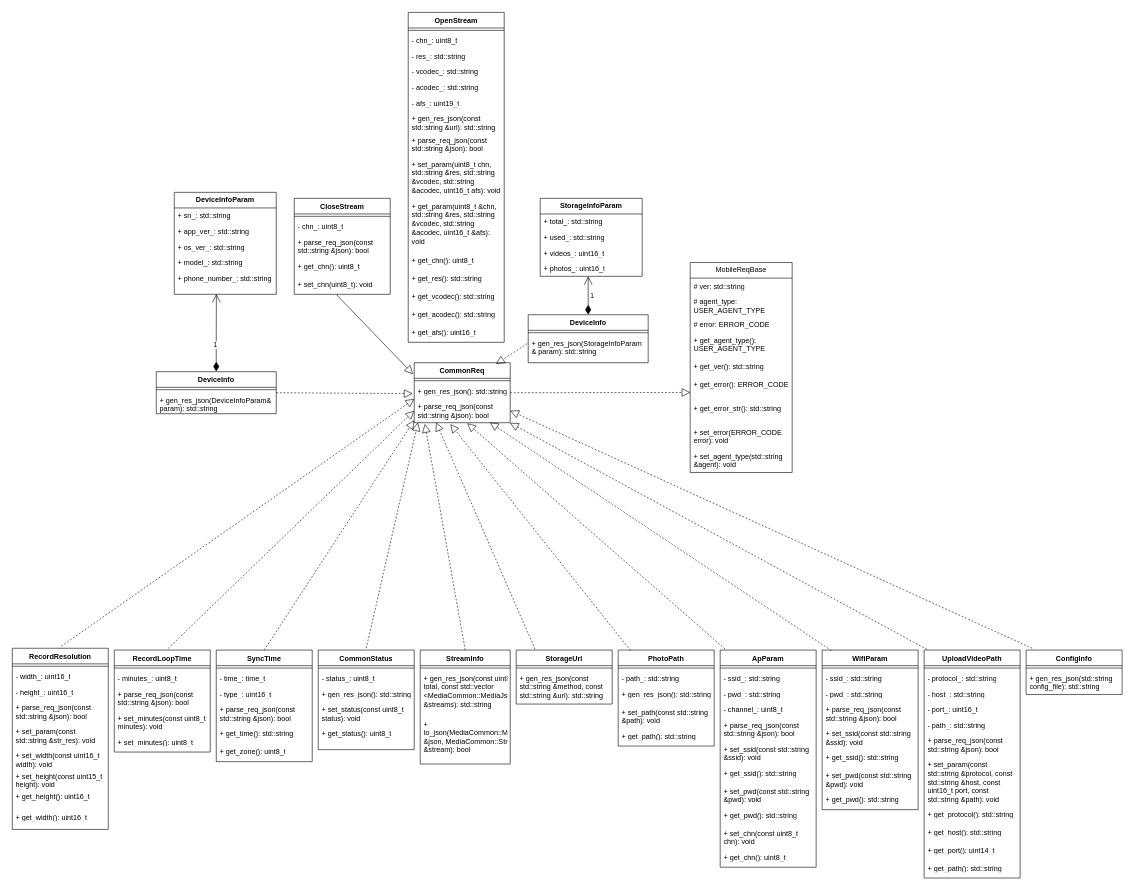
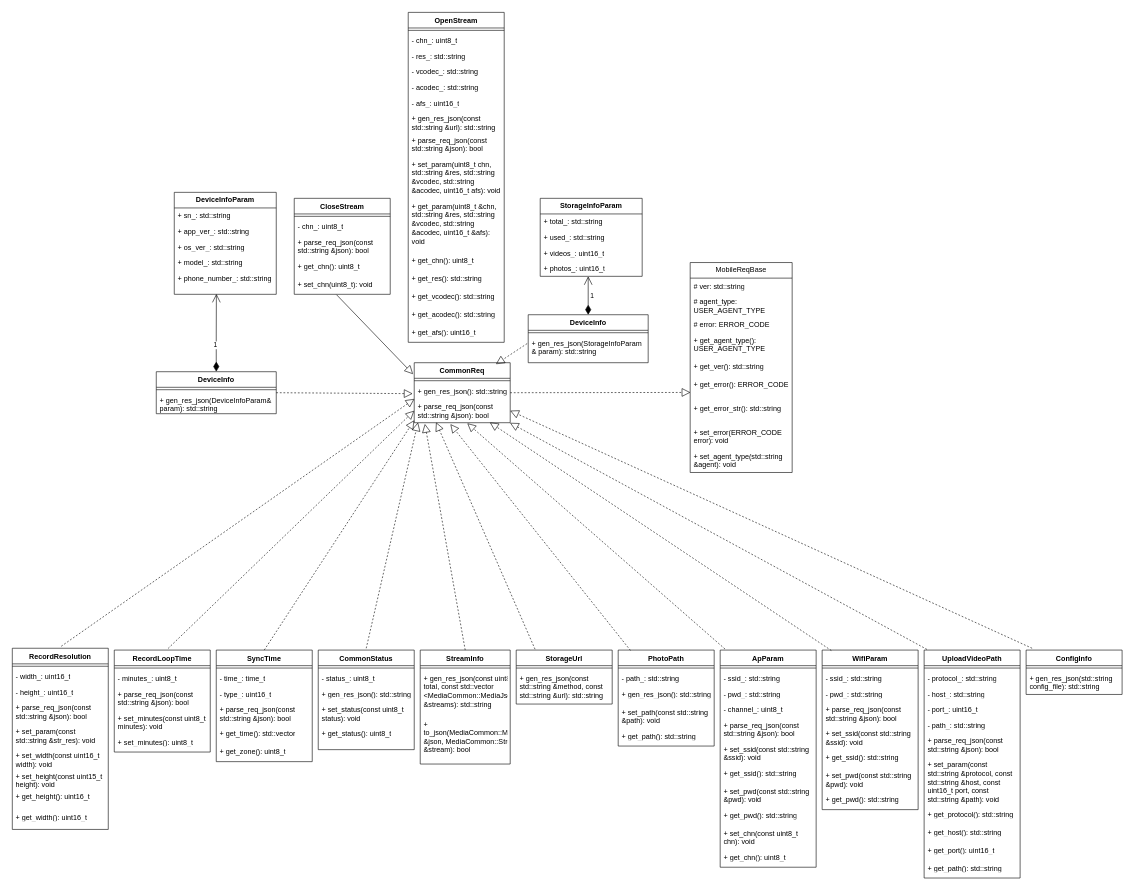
node "- afs_: uint19_t": label "- afs_: uint19_t" -> "- afs_: uint16_t"
node "+ get_time(): std::string": label "+ get_time(): std::string" -> "+ get_time(): std::vector"
node "+ get_port(): uint14_t": label "+ get_port(): uint14_t" -> "+ get_port(): uint16_t"
